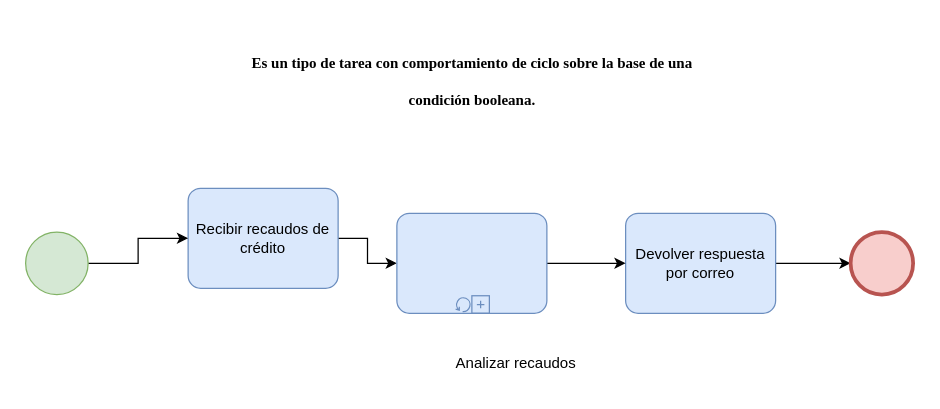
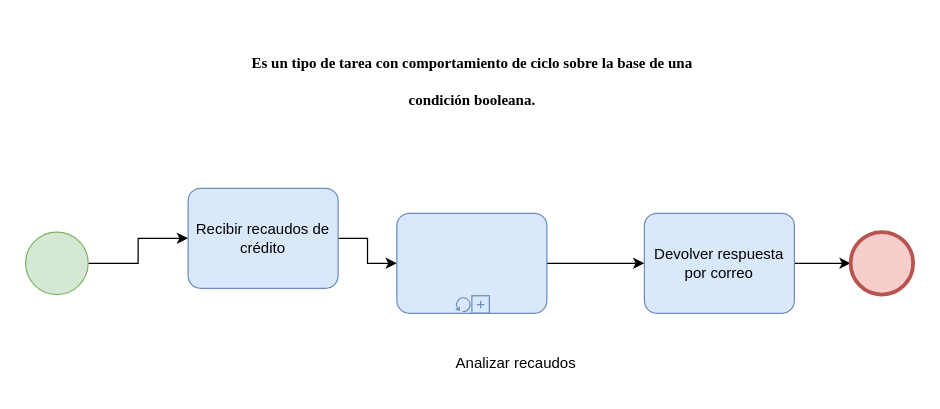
node "Devolver respuesta por correo": moved (701, 263) -> (719, 263)
